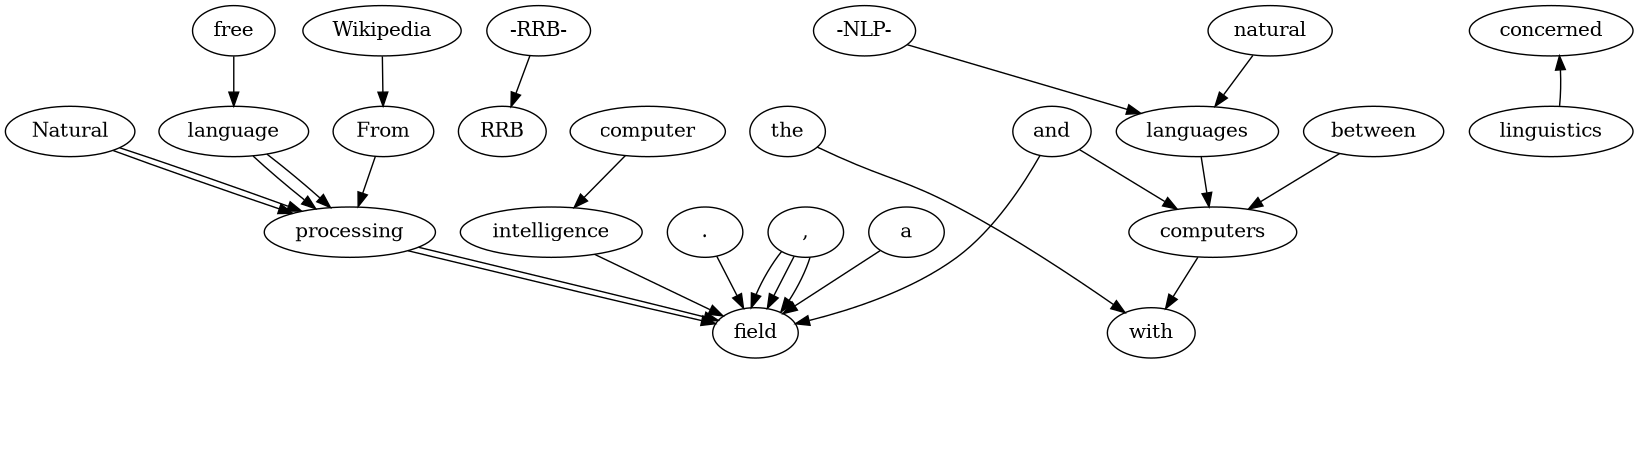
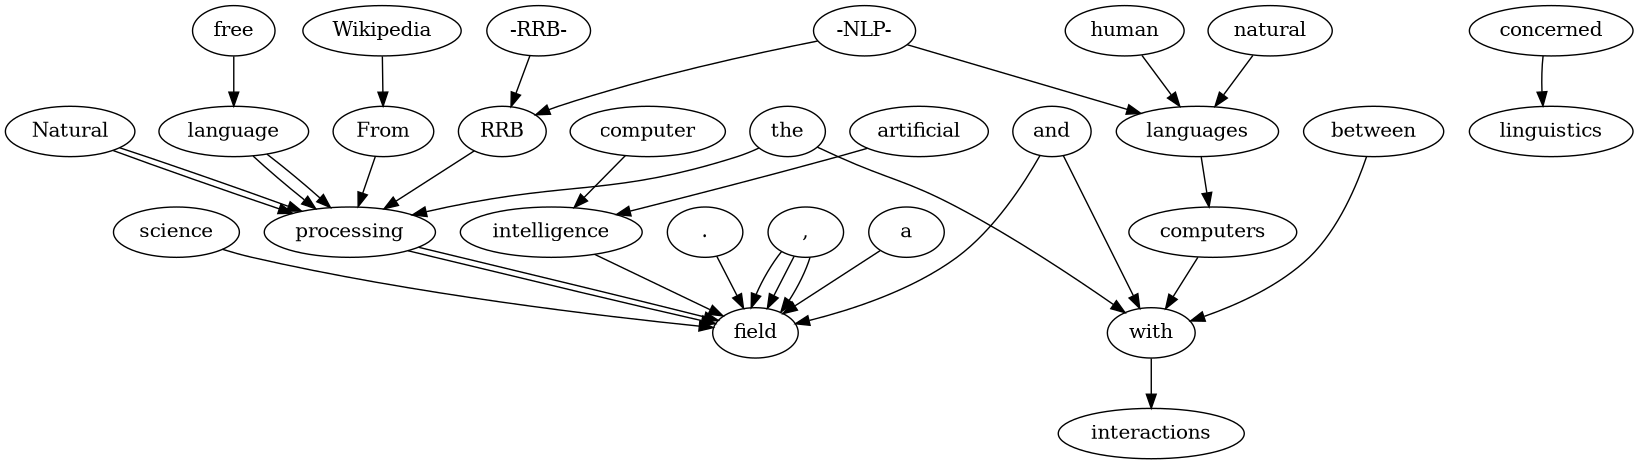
node "human": added
edge "-NLP-" -> "RRB": added
edge "linguistics" -> "concerned": reversed
node "artificial": added
edge "RRB" -> "processing": added
edge "and" -> "computers": now "and" -> "with"
edge "between" -> "computers": now "between" -> "with"
edge "the" -> "processing": added
node "science": added
node "interactions": added
